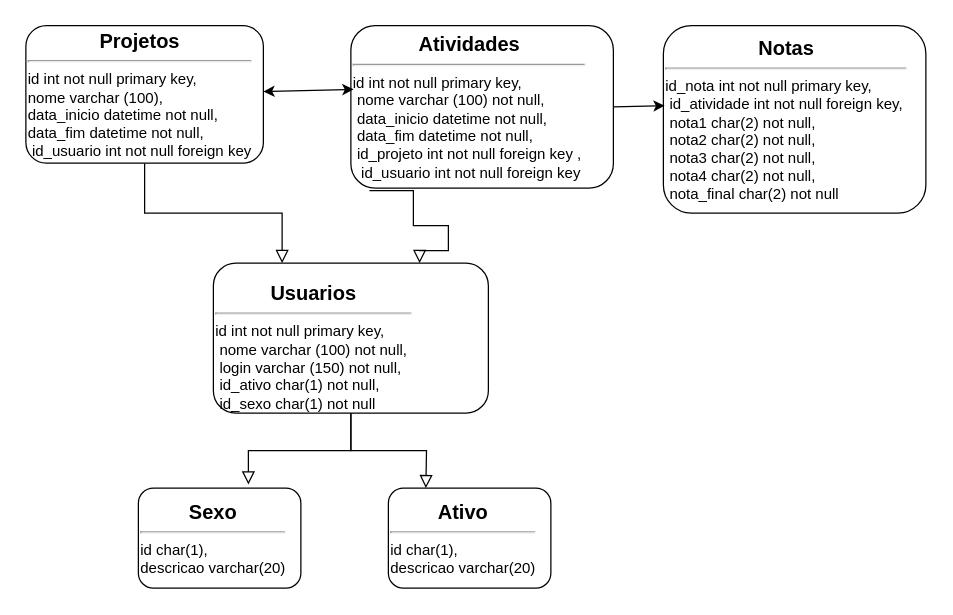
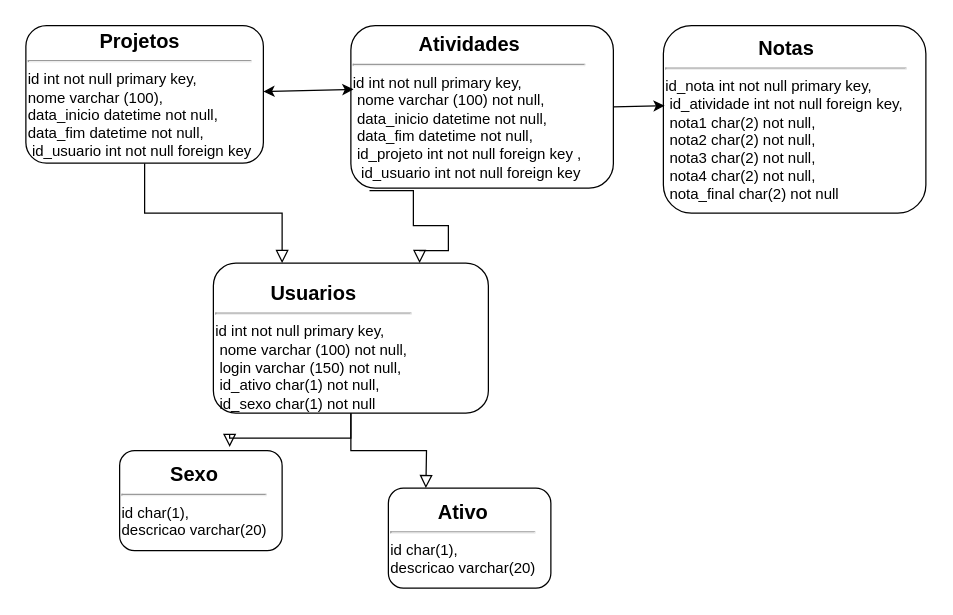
node "Sexo id char(1), descricao varchar(20)": moved (219, 538) -> (201, 501)
